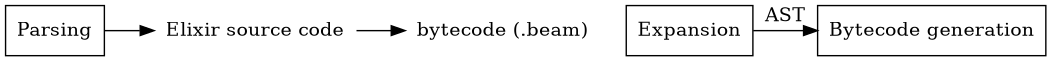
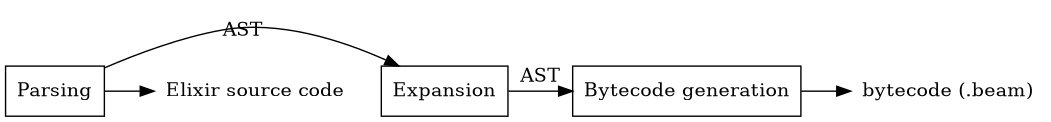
edge "Parsing" -> "Expansion": added, label "AST"
edge "Elixir source code" -> "bytecode (.beam)": now "Bytecode generation" -> "bytecode (.beam)"
